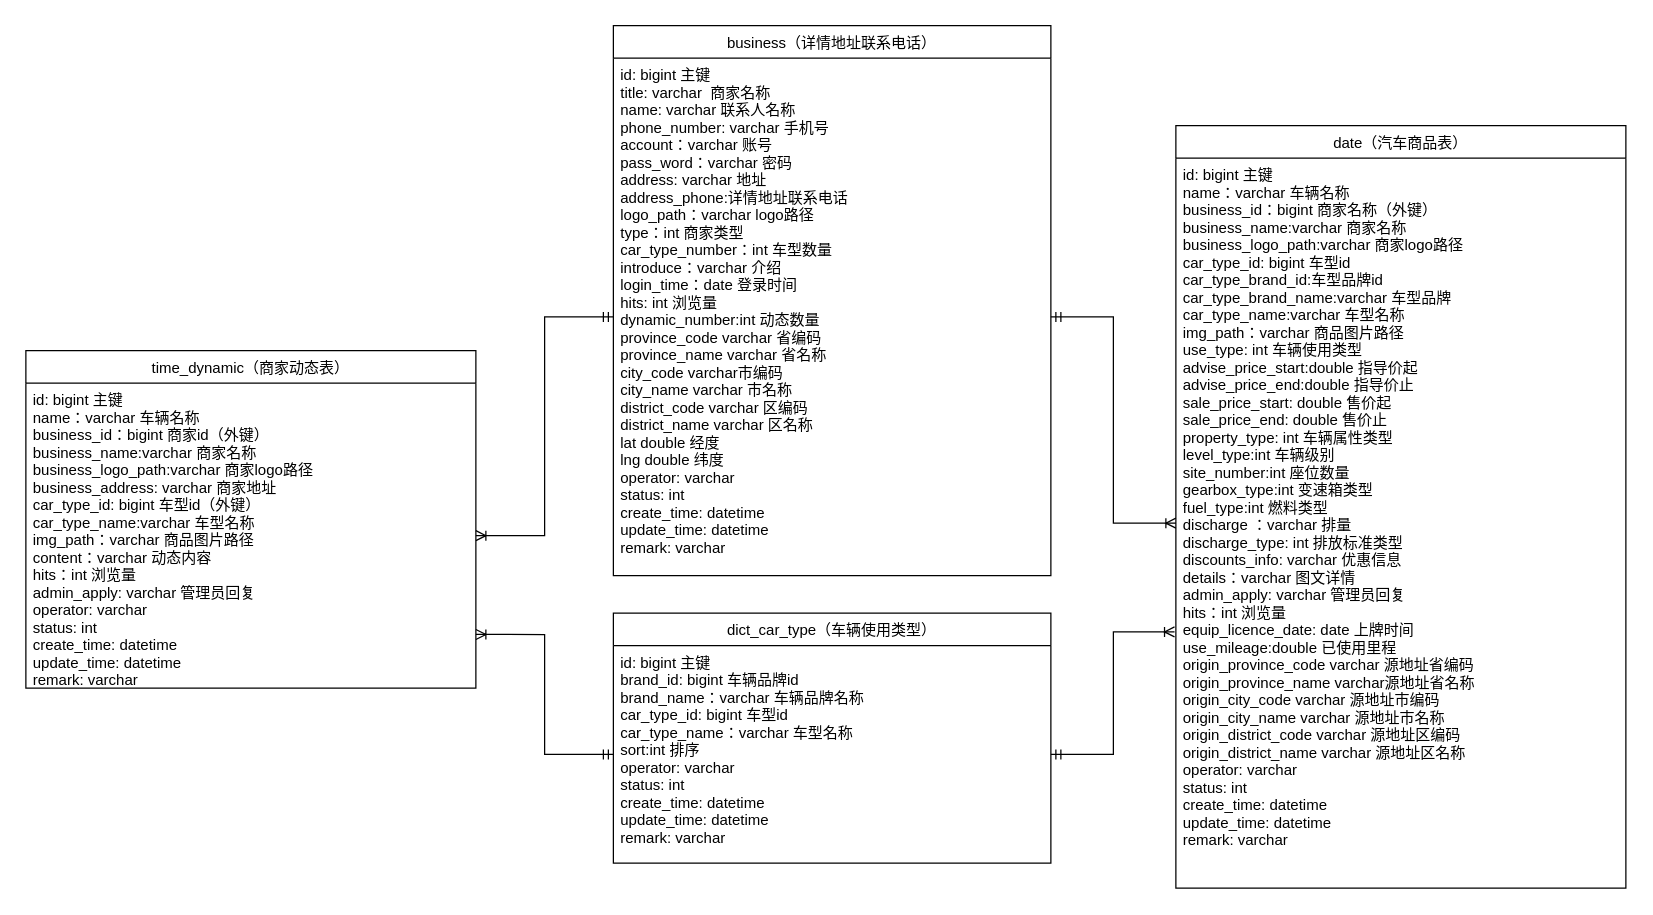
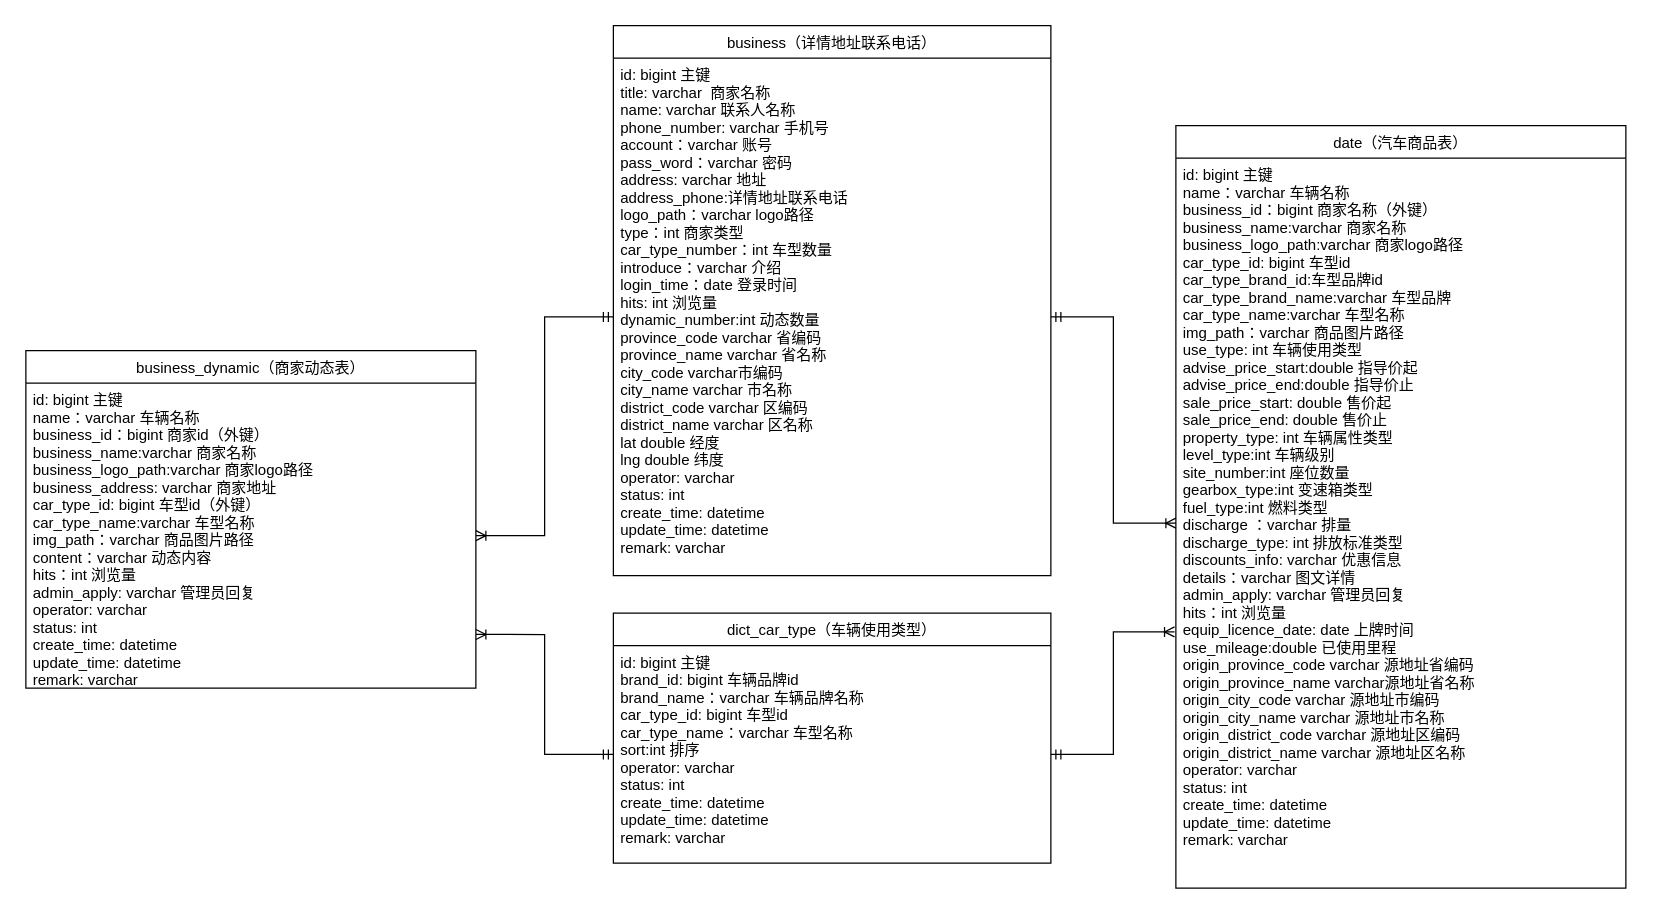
node "time_dynamic（商家动态表）": label "time_dynamic（商家动态表）" -> "business_dynamic（商家动态表）"
